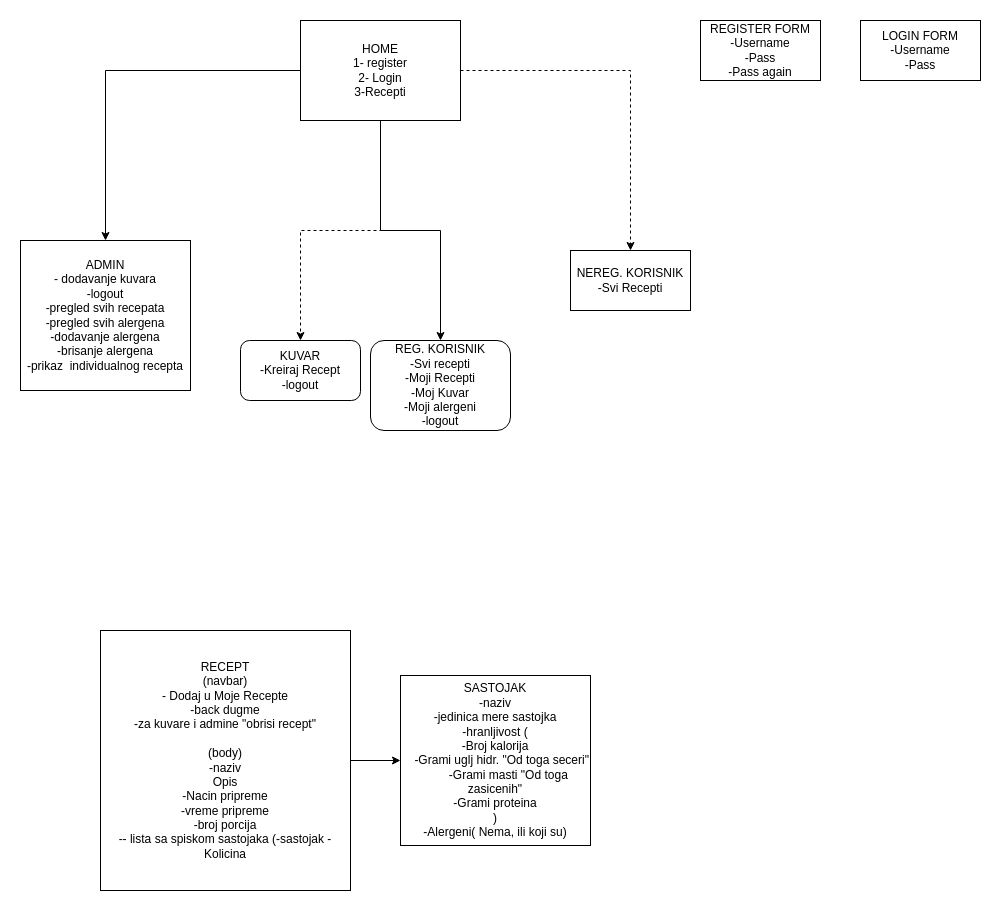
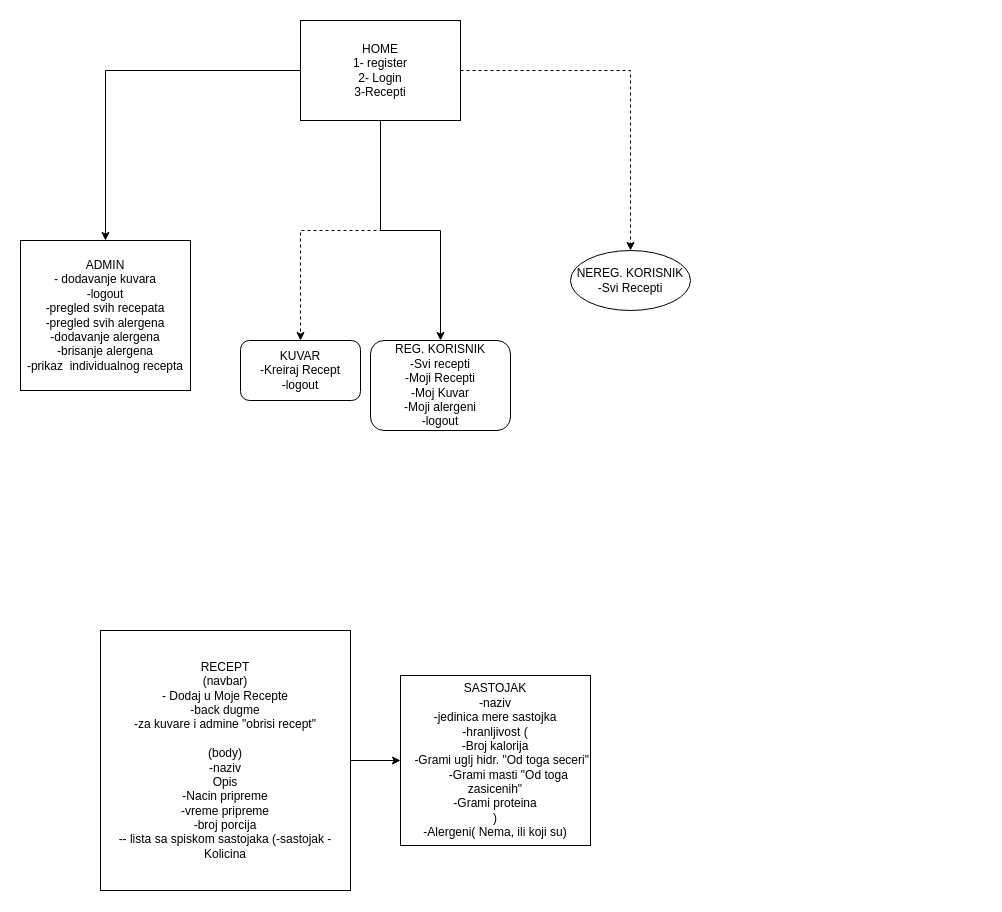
node "REGISTER FORM -Username -Pass -Pass again": removed
node "LOGIN FORM -Username -Pass": removed
node "NEREG. KORISNIK -Svi Recepti": shape rectangle -> ellipse
